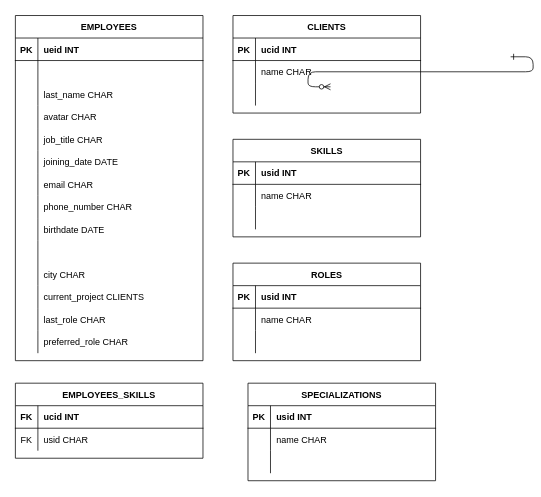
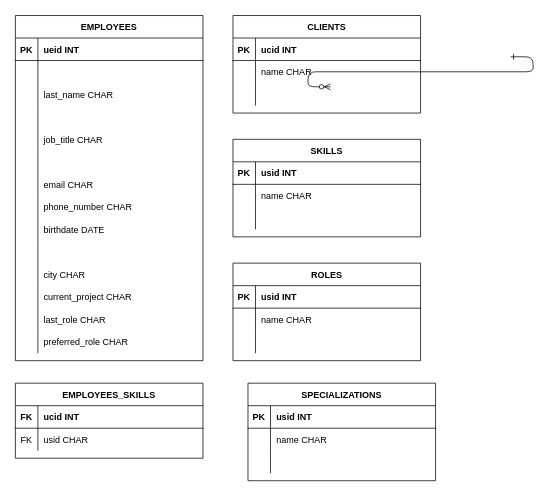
node "avatar CHAR": removed
node "joining_date DATE": removed
node "current_project CLIENTS": label "current_project CLIENTS" -> "current_project CHAR"
